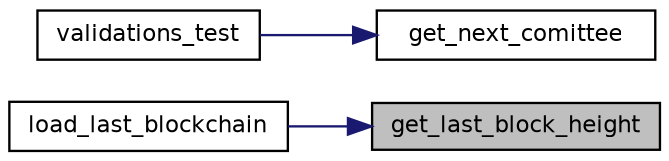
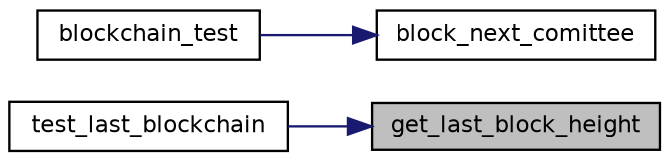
node "validations_test": label "validations_test" -> "blockchain_test"
node "get_next_comittee": label "get_next_comittee" -> "block_next_comittee"
node "load_last_blockchain": label "load_last_blockchain" -> "test_last_blockchain"
